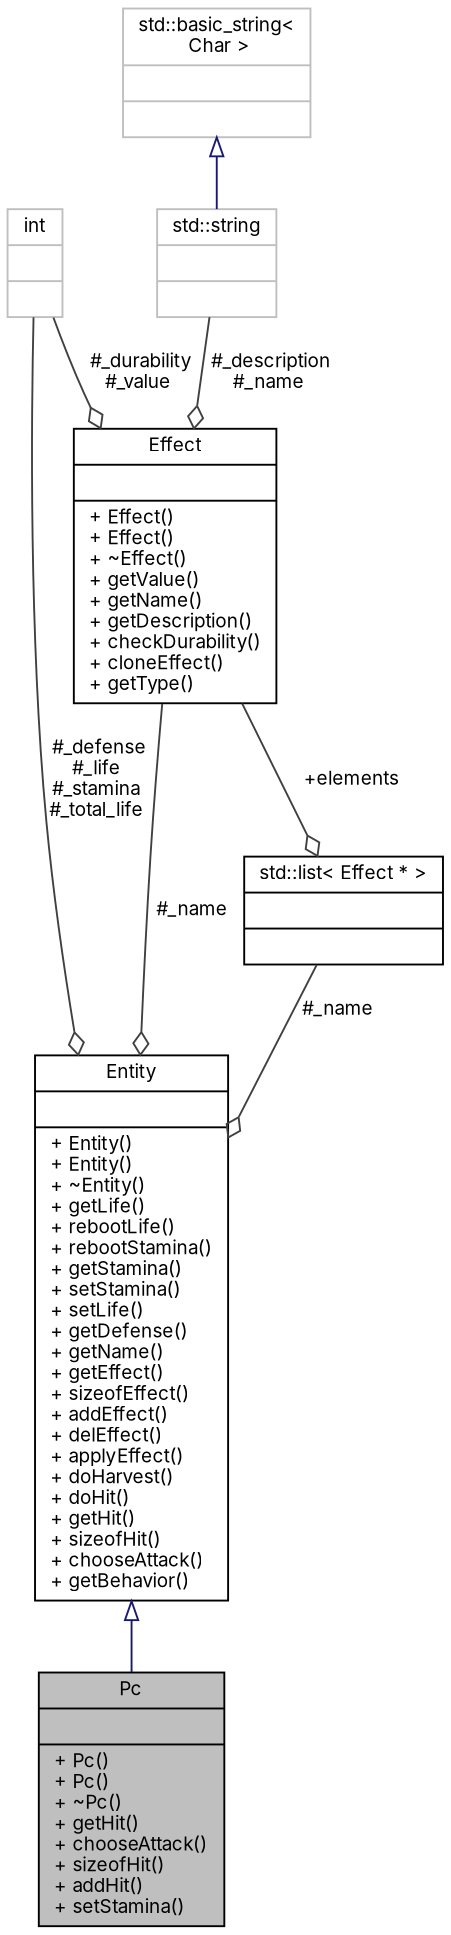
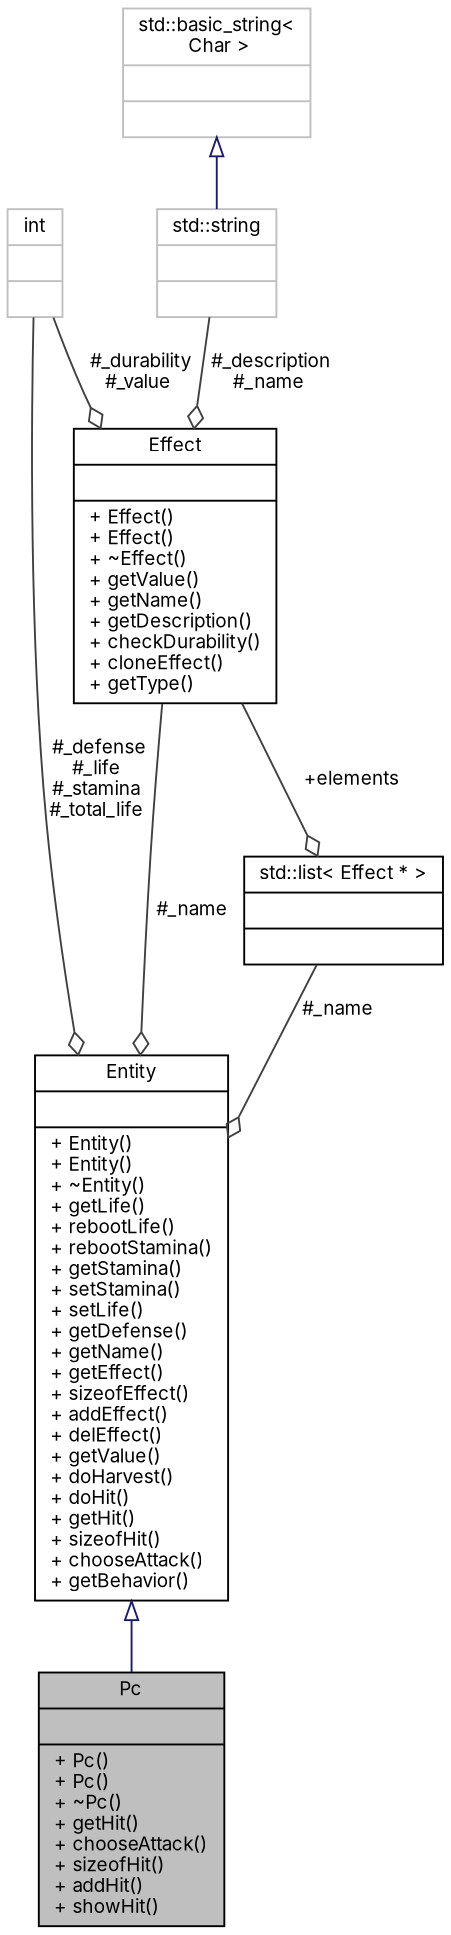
node "Entity": text "+ applyEffect()" -> "+ getValue()"
node "Pc": text "+ setStamina()" -> "+ showHit()"
